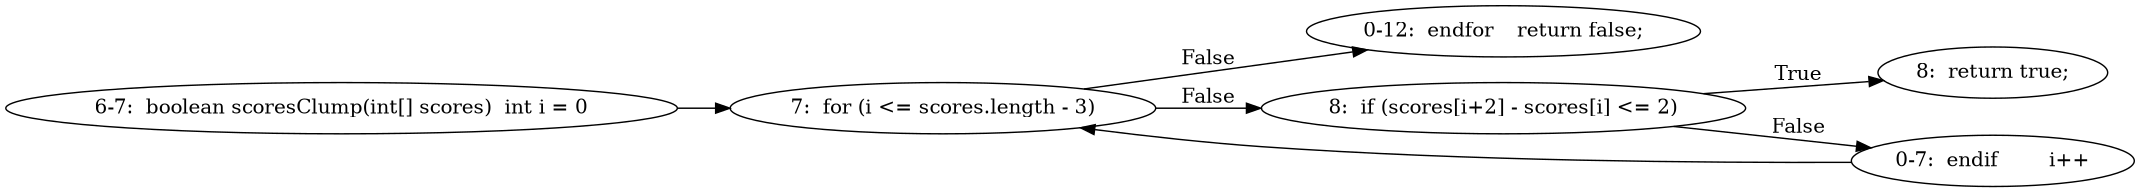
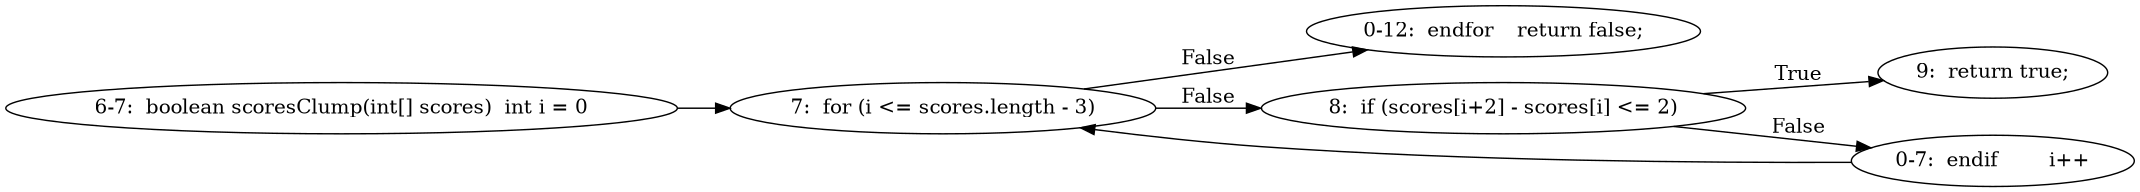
node "8:  return true;": label "8:  return true;" -> "9:  return true;"
